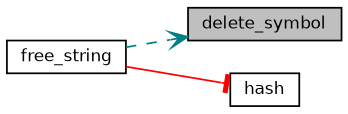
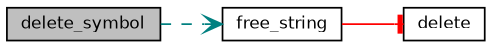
edge "free_string" -> "delete_symbol": reversed
node "hash": label "hash" -> "delete"
